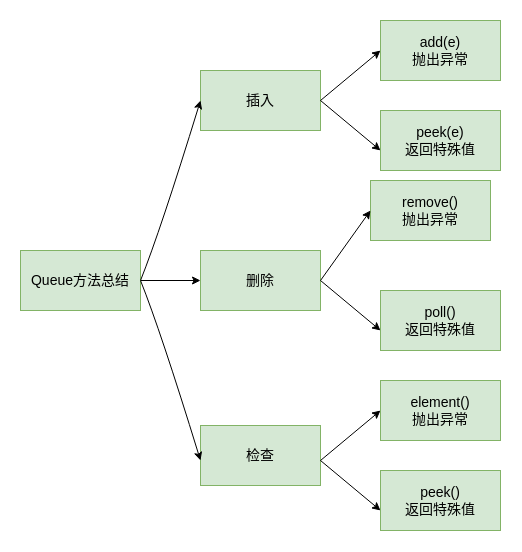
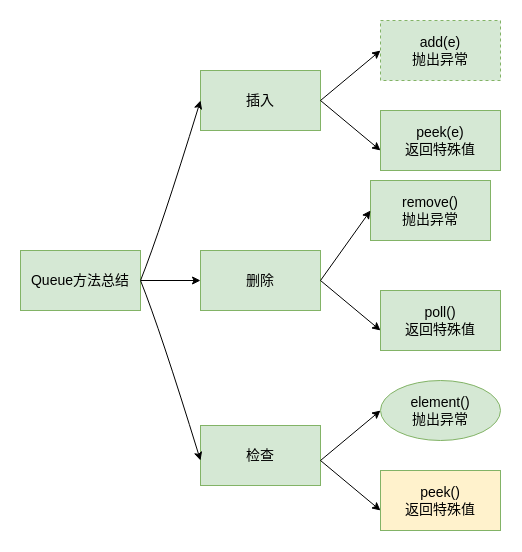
node "add(e) 抛出异常": style solid -> dashed
node "element() 抛出异常": shape rectangle -> ellipse
node "peek() 返回特殊值": fillcolor #d5e8d4 -> #fff2cc
